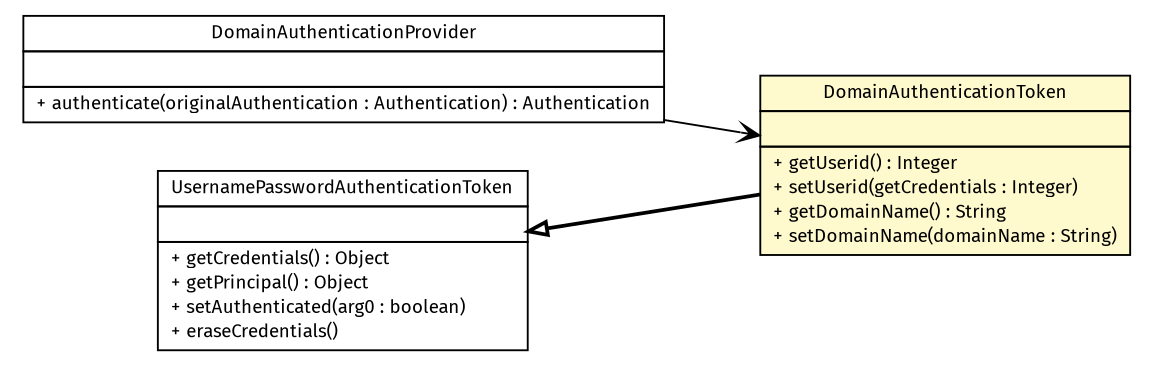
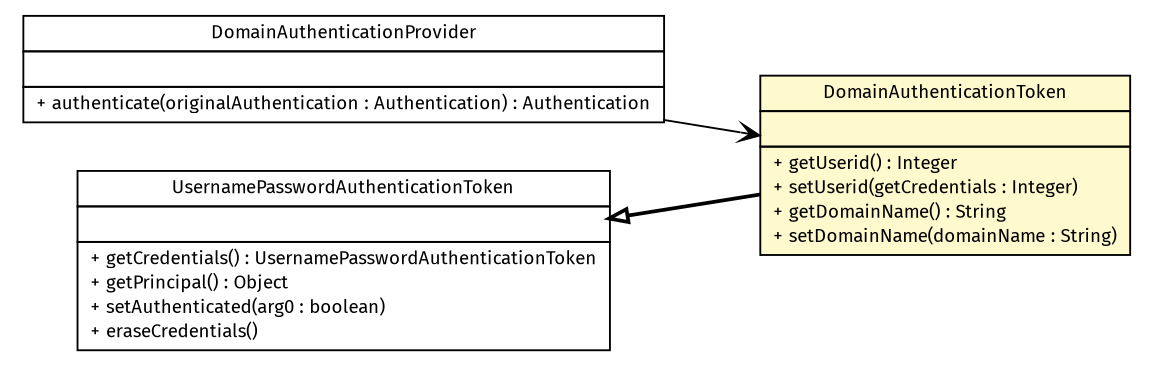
node "UsernamePasswordAuthenticationToken": text "+ getCredentials() : Object" -> "+ getCredentials() : UsernamePasswordAuthenticationToken"
